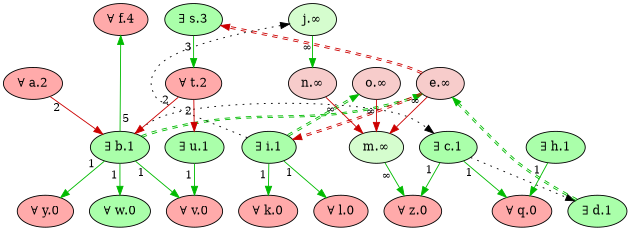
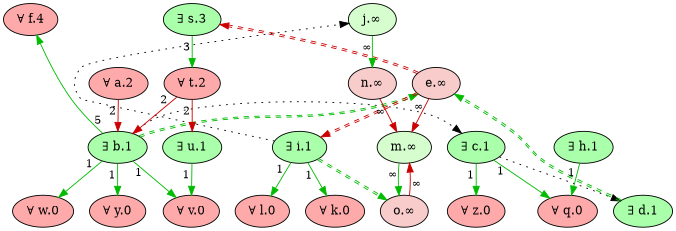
edge "m.∞" -> "∀ z.0": now "m.∞" -> "o.∞"
node "∀ w.0": fillcolor #aaffaa -> #ffaaaa
